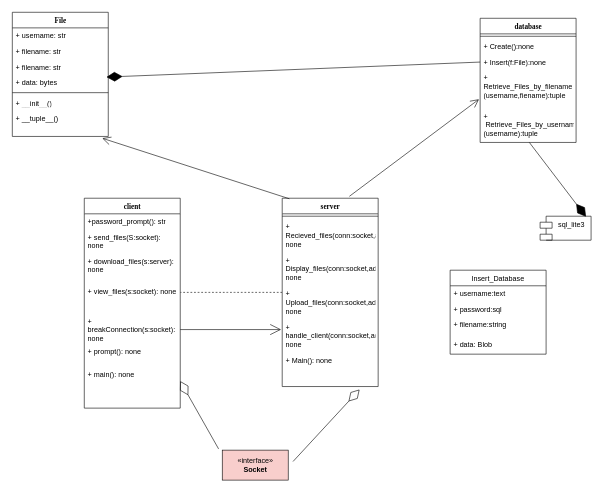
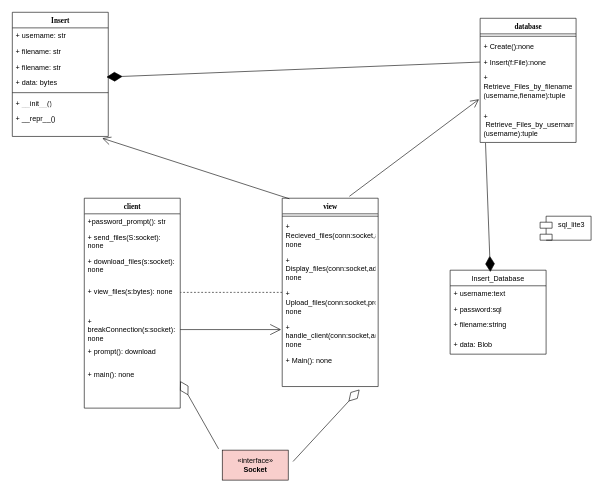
node "File": label "File" -> "Insert"
node "+ __tuple__()": label "+ __tuple__()" -> "+ __repr__()"
edge "+ Retrieve_Files_by_username (username):tuple" -> "sql_lite3": removed
node "server": label "server" -> "view"
edge "+ Retrieve_Files_by_username (username):tuple" -> "Insert_Database": added
node "+ download_files(s:server): none": label "+ download_files(s:server): none" -> "+ download_files(s:socket): none"
node "+ view_files(s:socket): none": label "+ view_files(s:socket): none" -> "+ view_files(s:bytes): none"
node "+ Upload_files(conn:socket,addy): none": label "+ Upload_files(conn:socket,addy): none" -> "+ Upload_files(conn:socket,prompt): none"
node "+ prompt(): none": label "+ prompt(): none" -> "+ prompt(): download"
